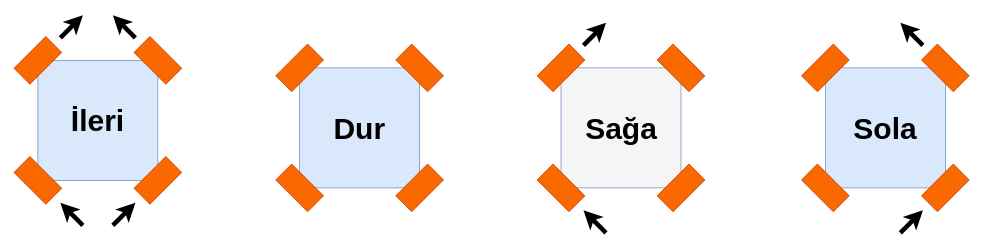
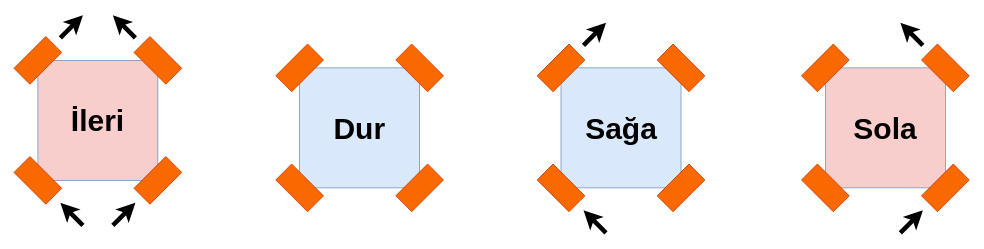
node "İleri": fillcolor #dae8fc -> #f8cecc
node "Sağa": fillcolor #f5f5f5 -> #dae8fc
node "Sola": fillcolor #dae8fc -> #f8cecc
